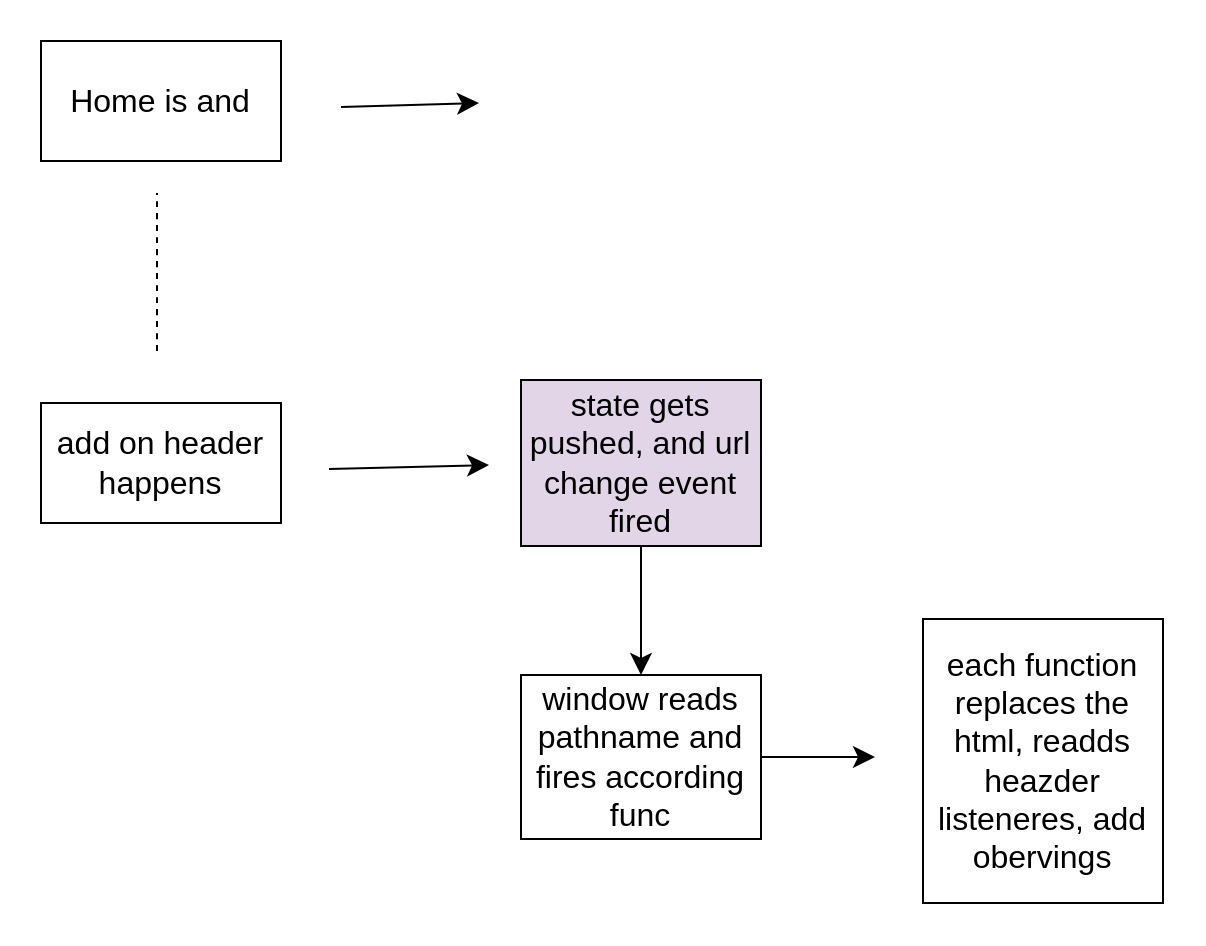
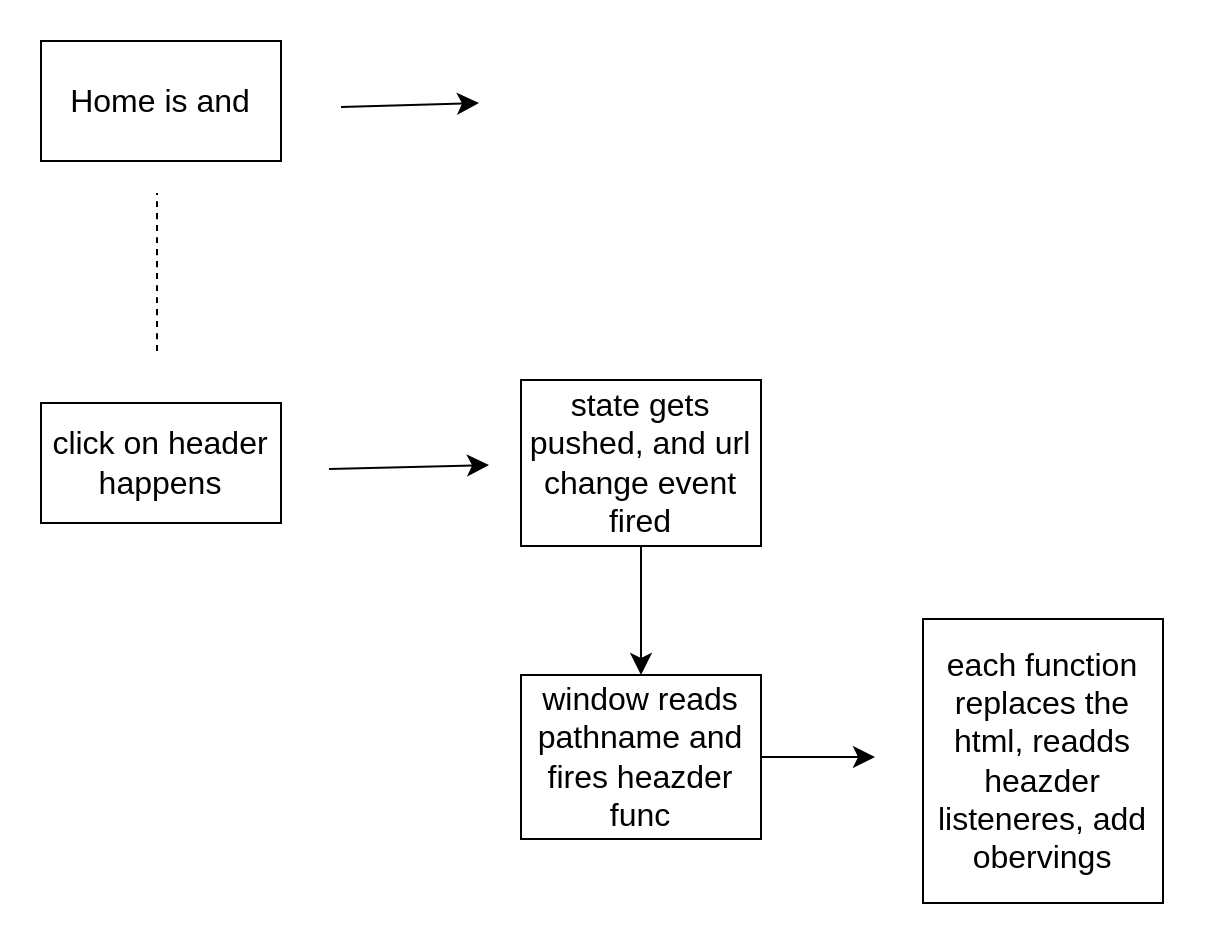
node "add on header happens": label "add on header happens" -> "click on header happens"
node "state gets pushed, and url change event fired": fillcolor #e1d5e7 -> #ffffff
node "window reads pathname and fires according func": label "window reads pathname and fires according func" -> "window reads pathname and fires heazder func"
